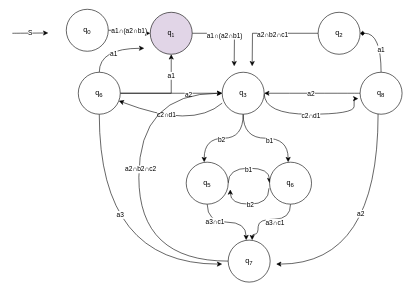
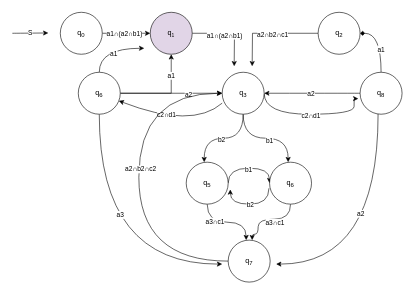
node "q0": moved (87, 30) -> (81, 33)
